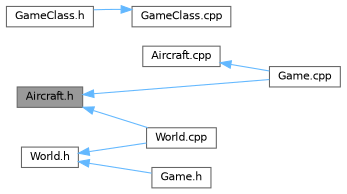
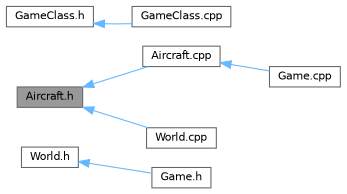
edge "GameClass.h" -> "GameClass.cpp": reversed
edge "Game.cpp" -> "Aircraft.h": now "Aircraft.cpp" -> "Aircraft.h"
edge "World.cpp" -> "World.h": removed
